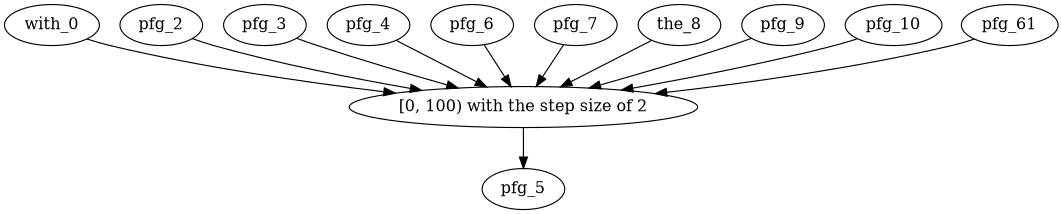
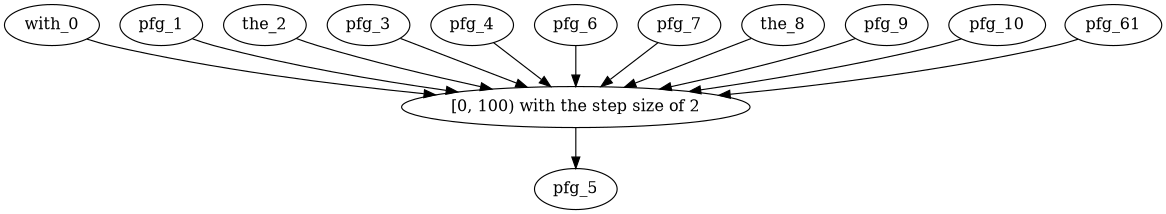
node "pfg_1": added
node "pfg_2": label "pfg_2" -> "the_2"
